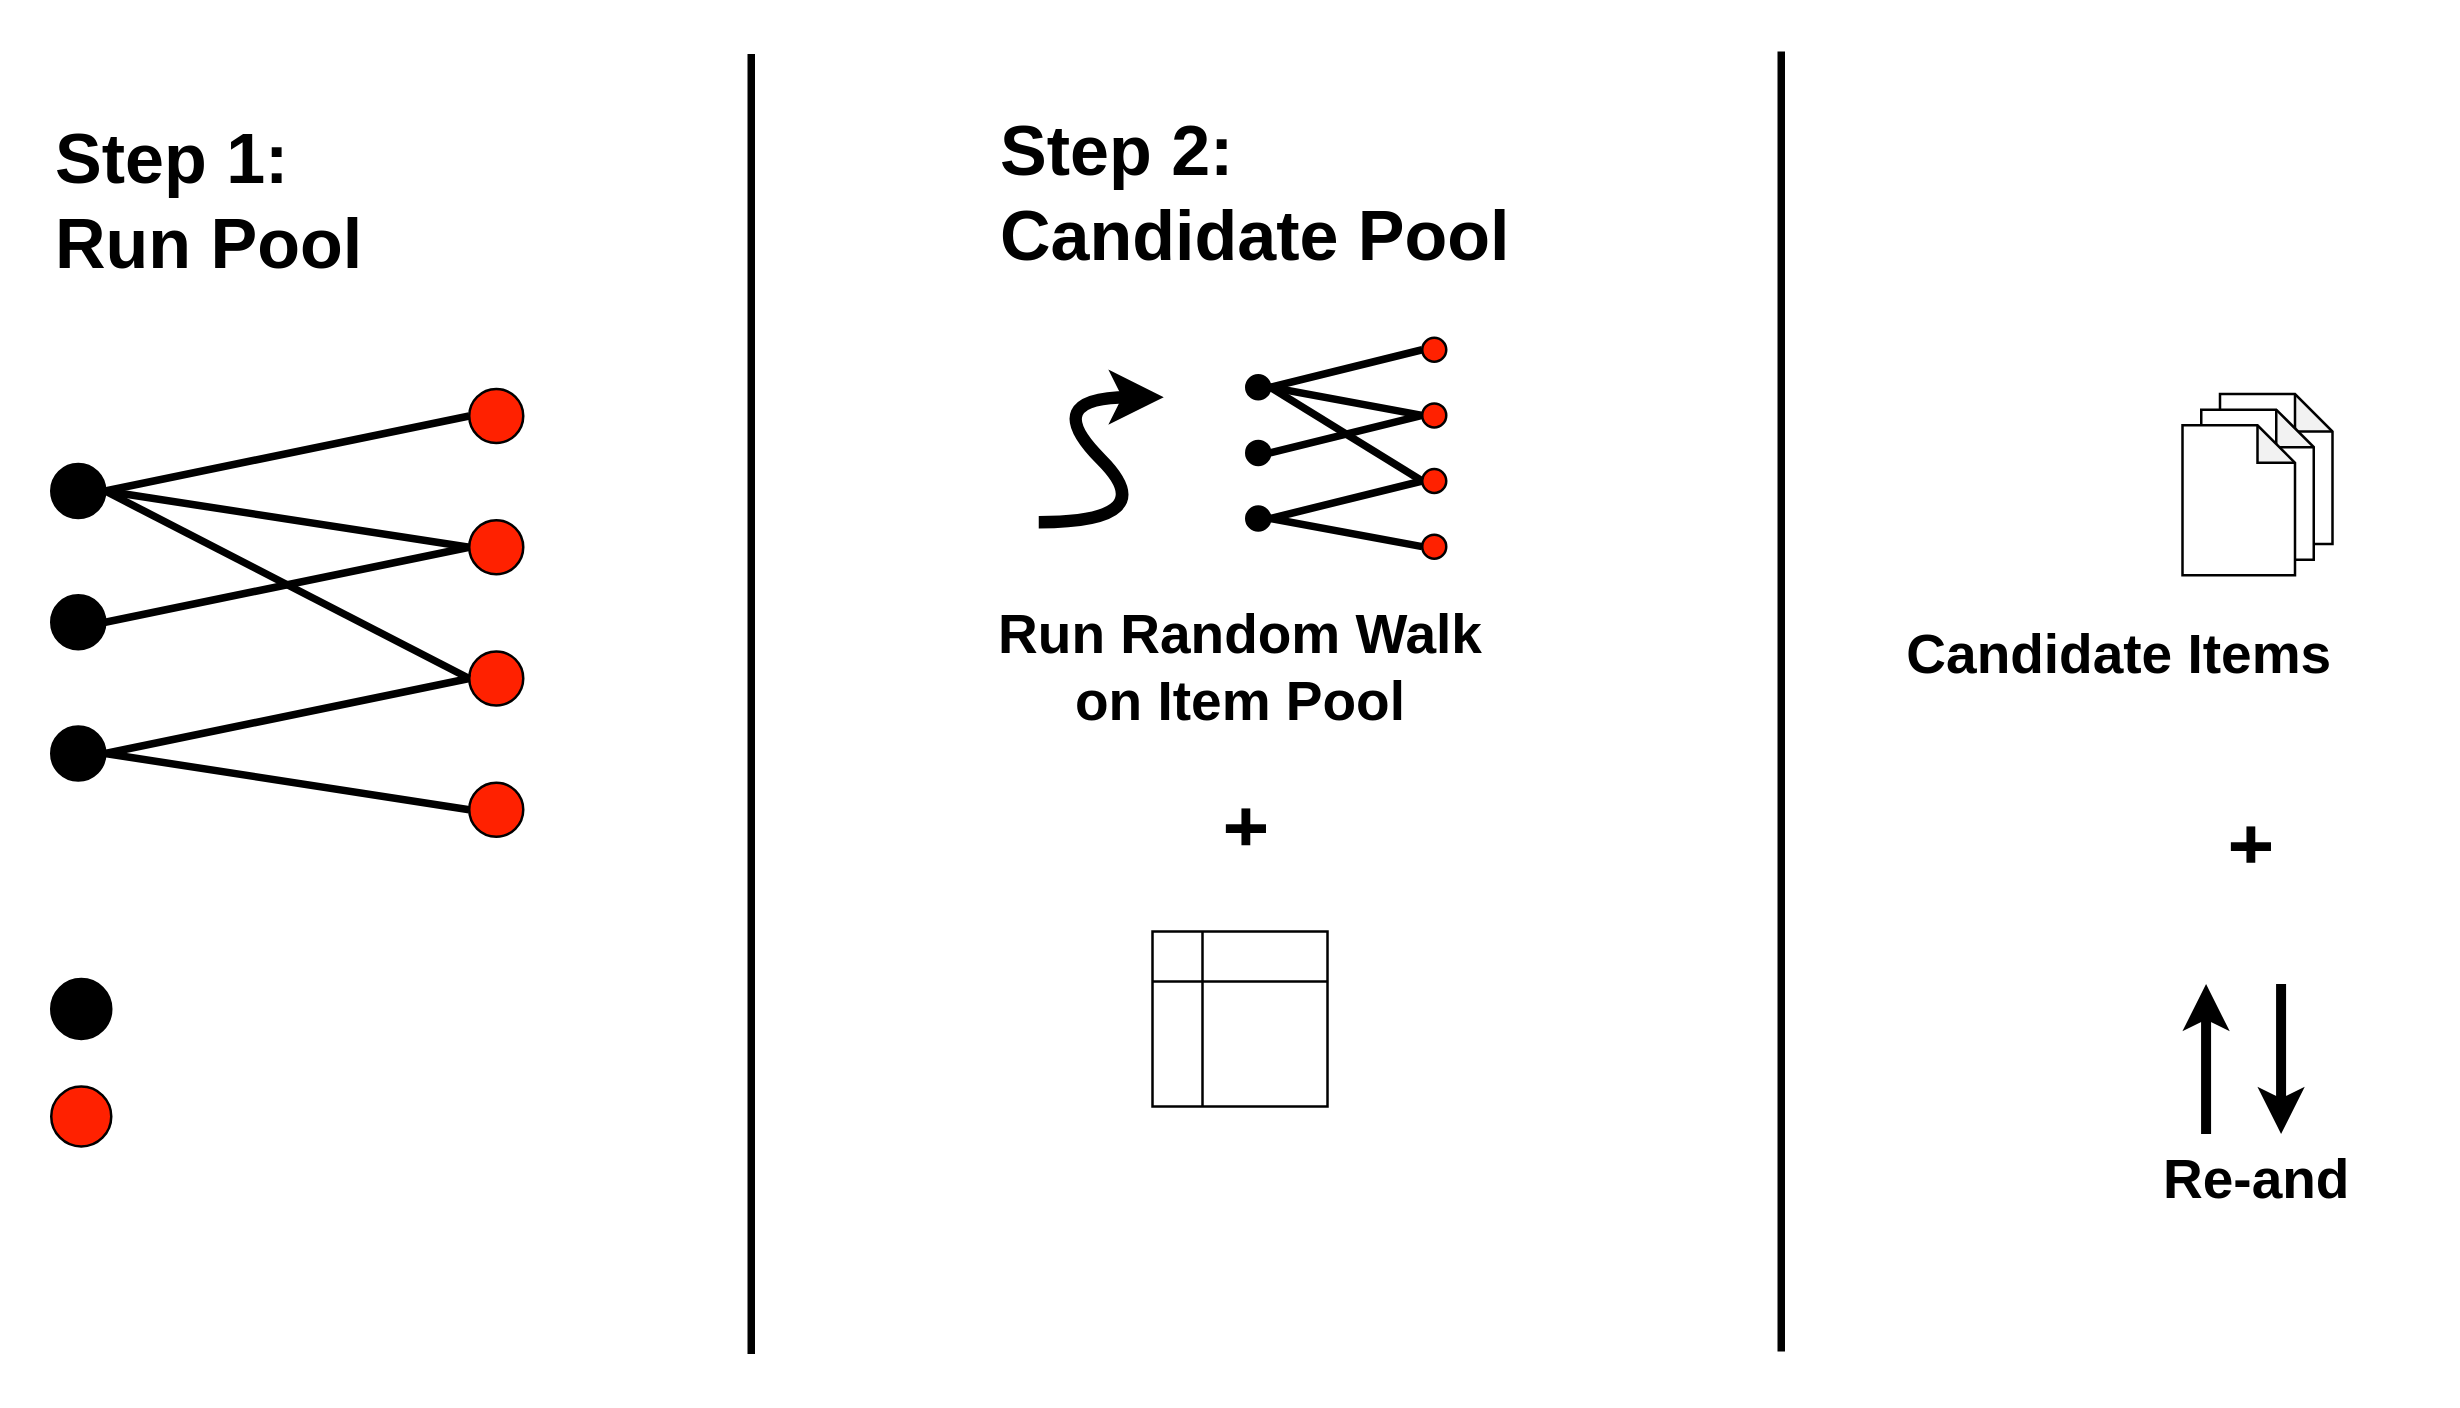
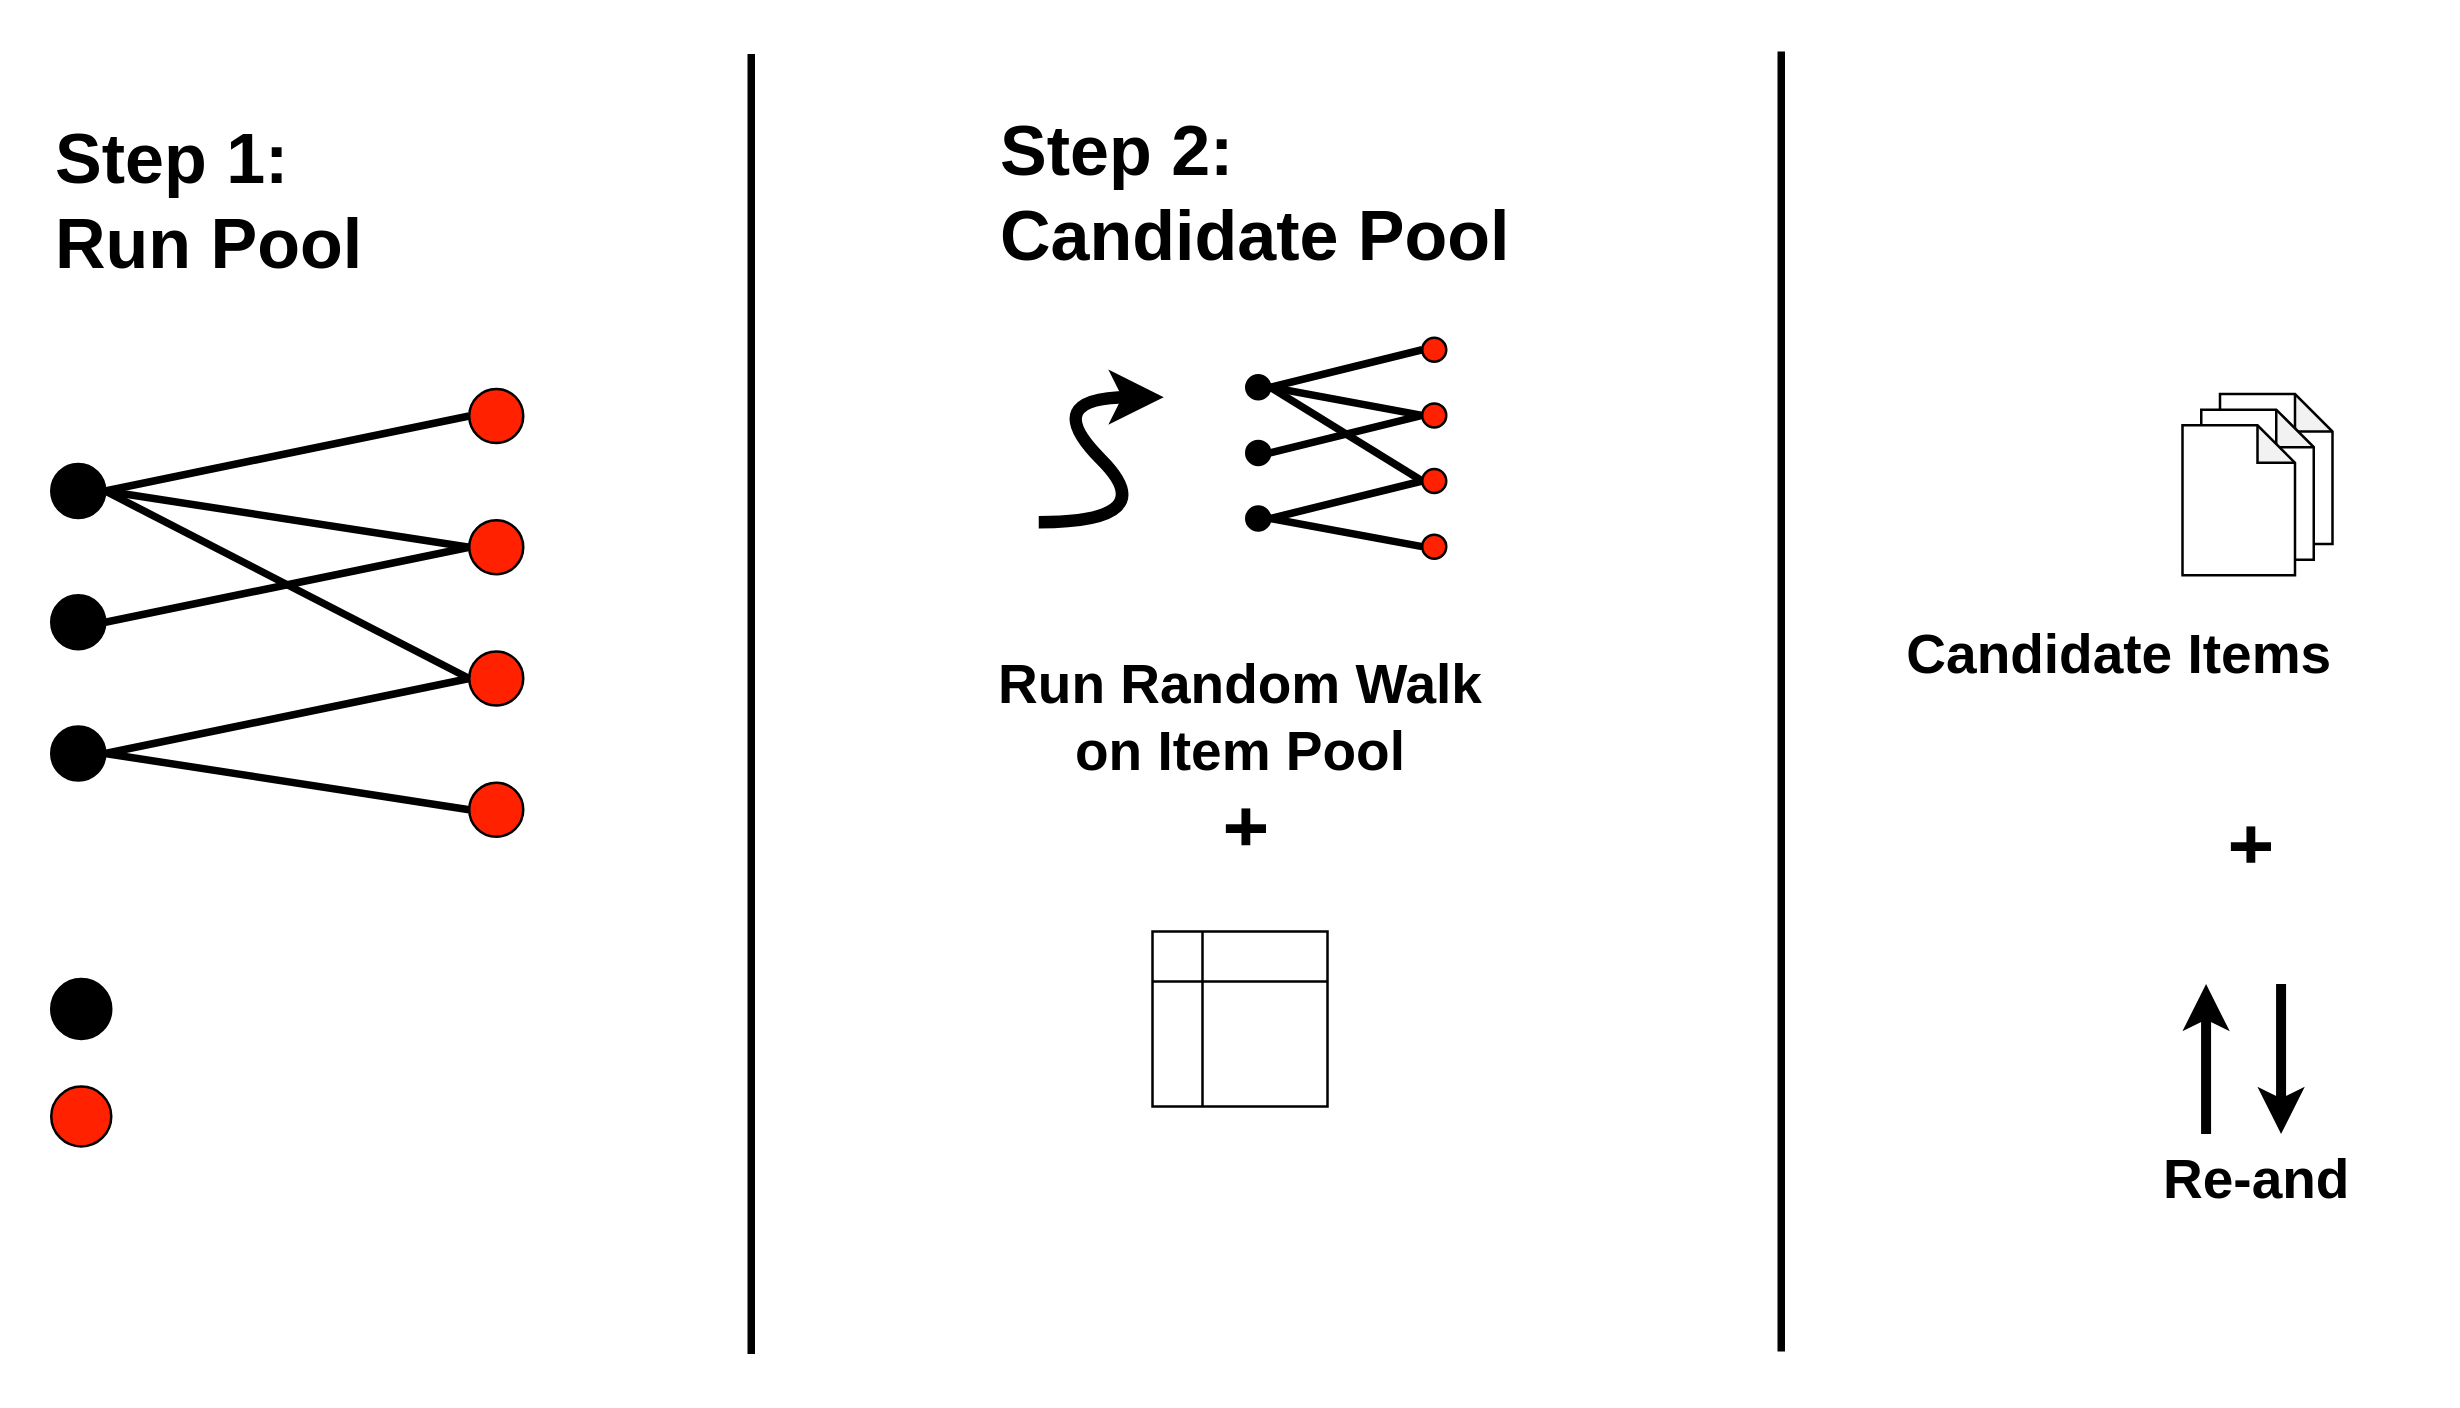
node "Run Random Walk on Item Pool": moved (1240, 669) -> (1240, 719)
